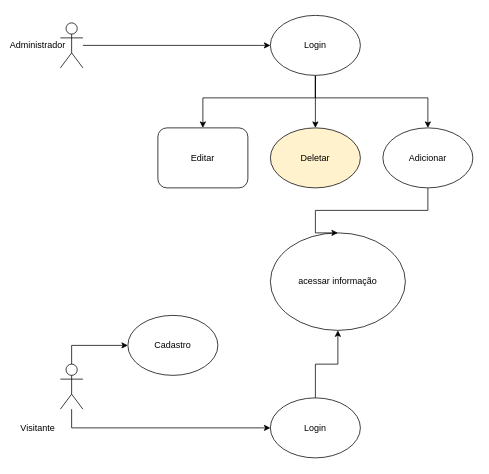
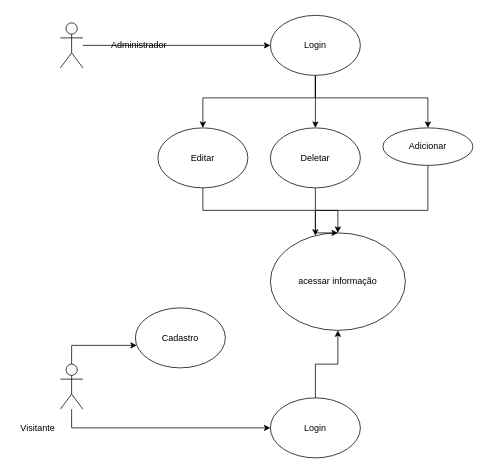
node "Administrador": moved (38, 45) -> (139, 45)
node "Editar": shape rounded rectangle -> ellipse
node "Deletar": fillcolor #fff2cc -> #ffffff
node "Adicionar": size 90x60 -> 90x38
edge "Deletar" -> "acessar informação": added
edge "Editar" -> "acessar informação": added
node "Cadastro": moved (173, 345) -> (180, 338)
